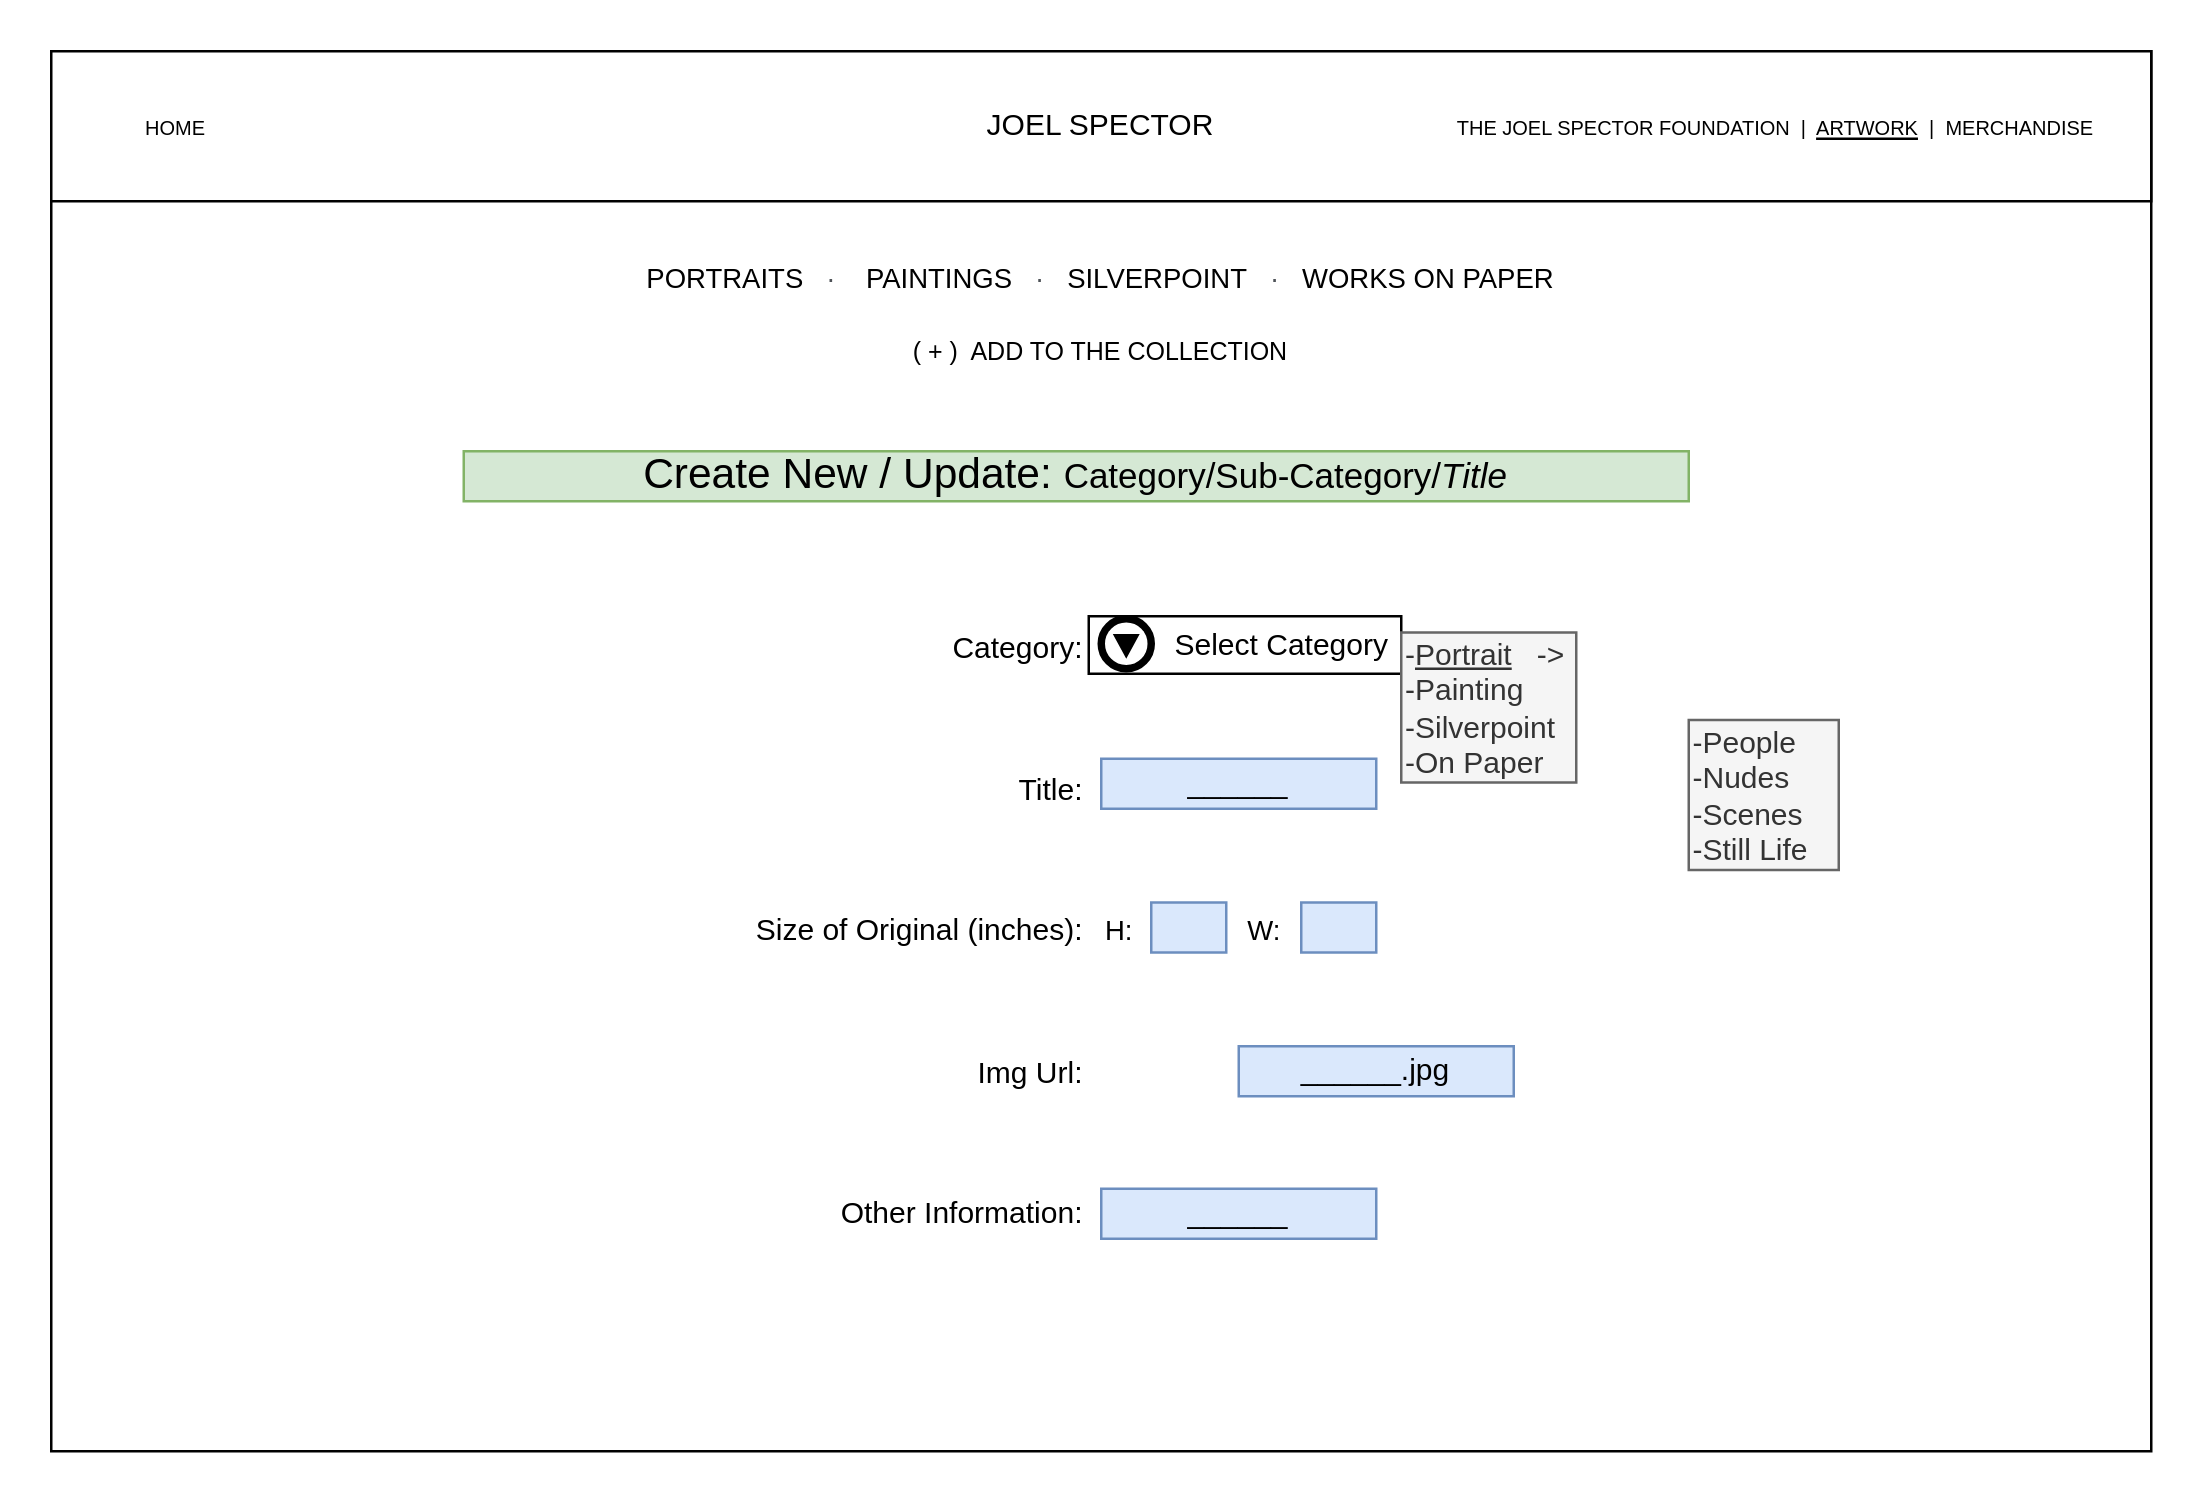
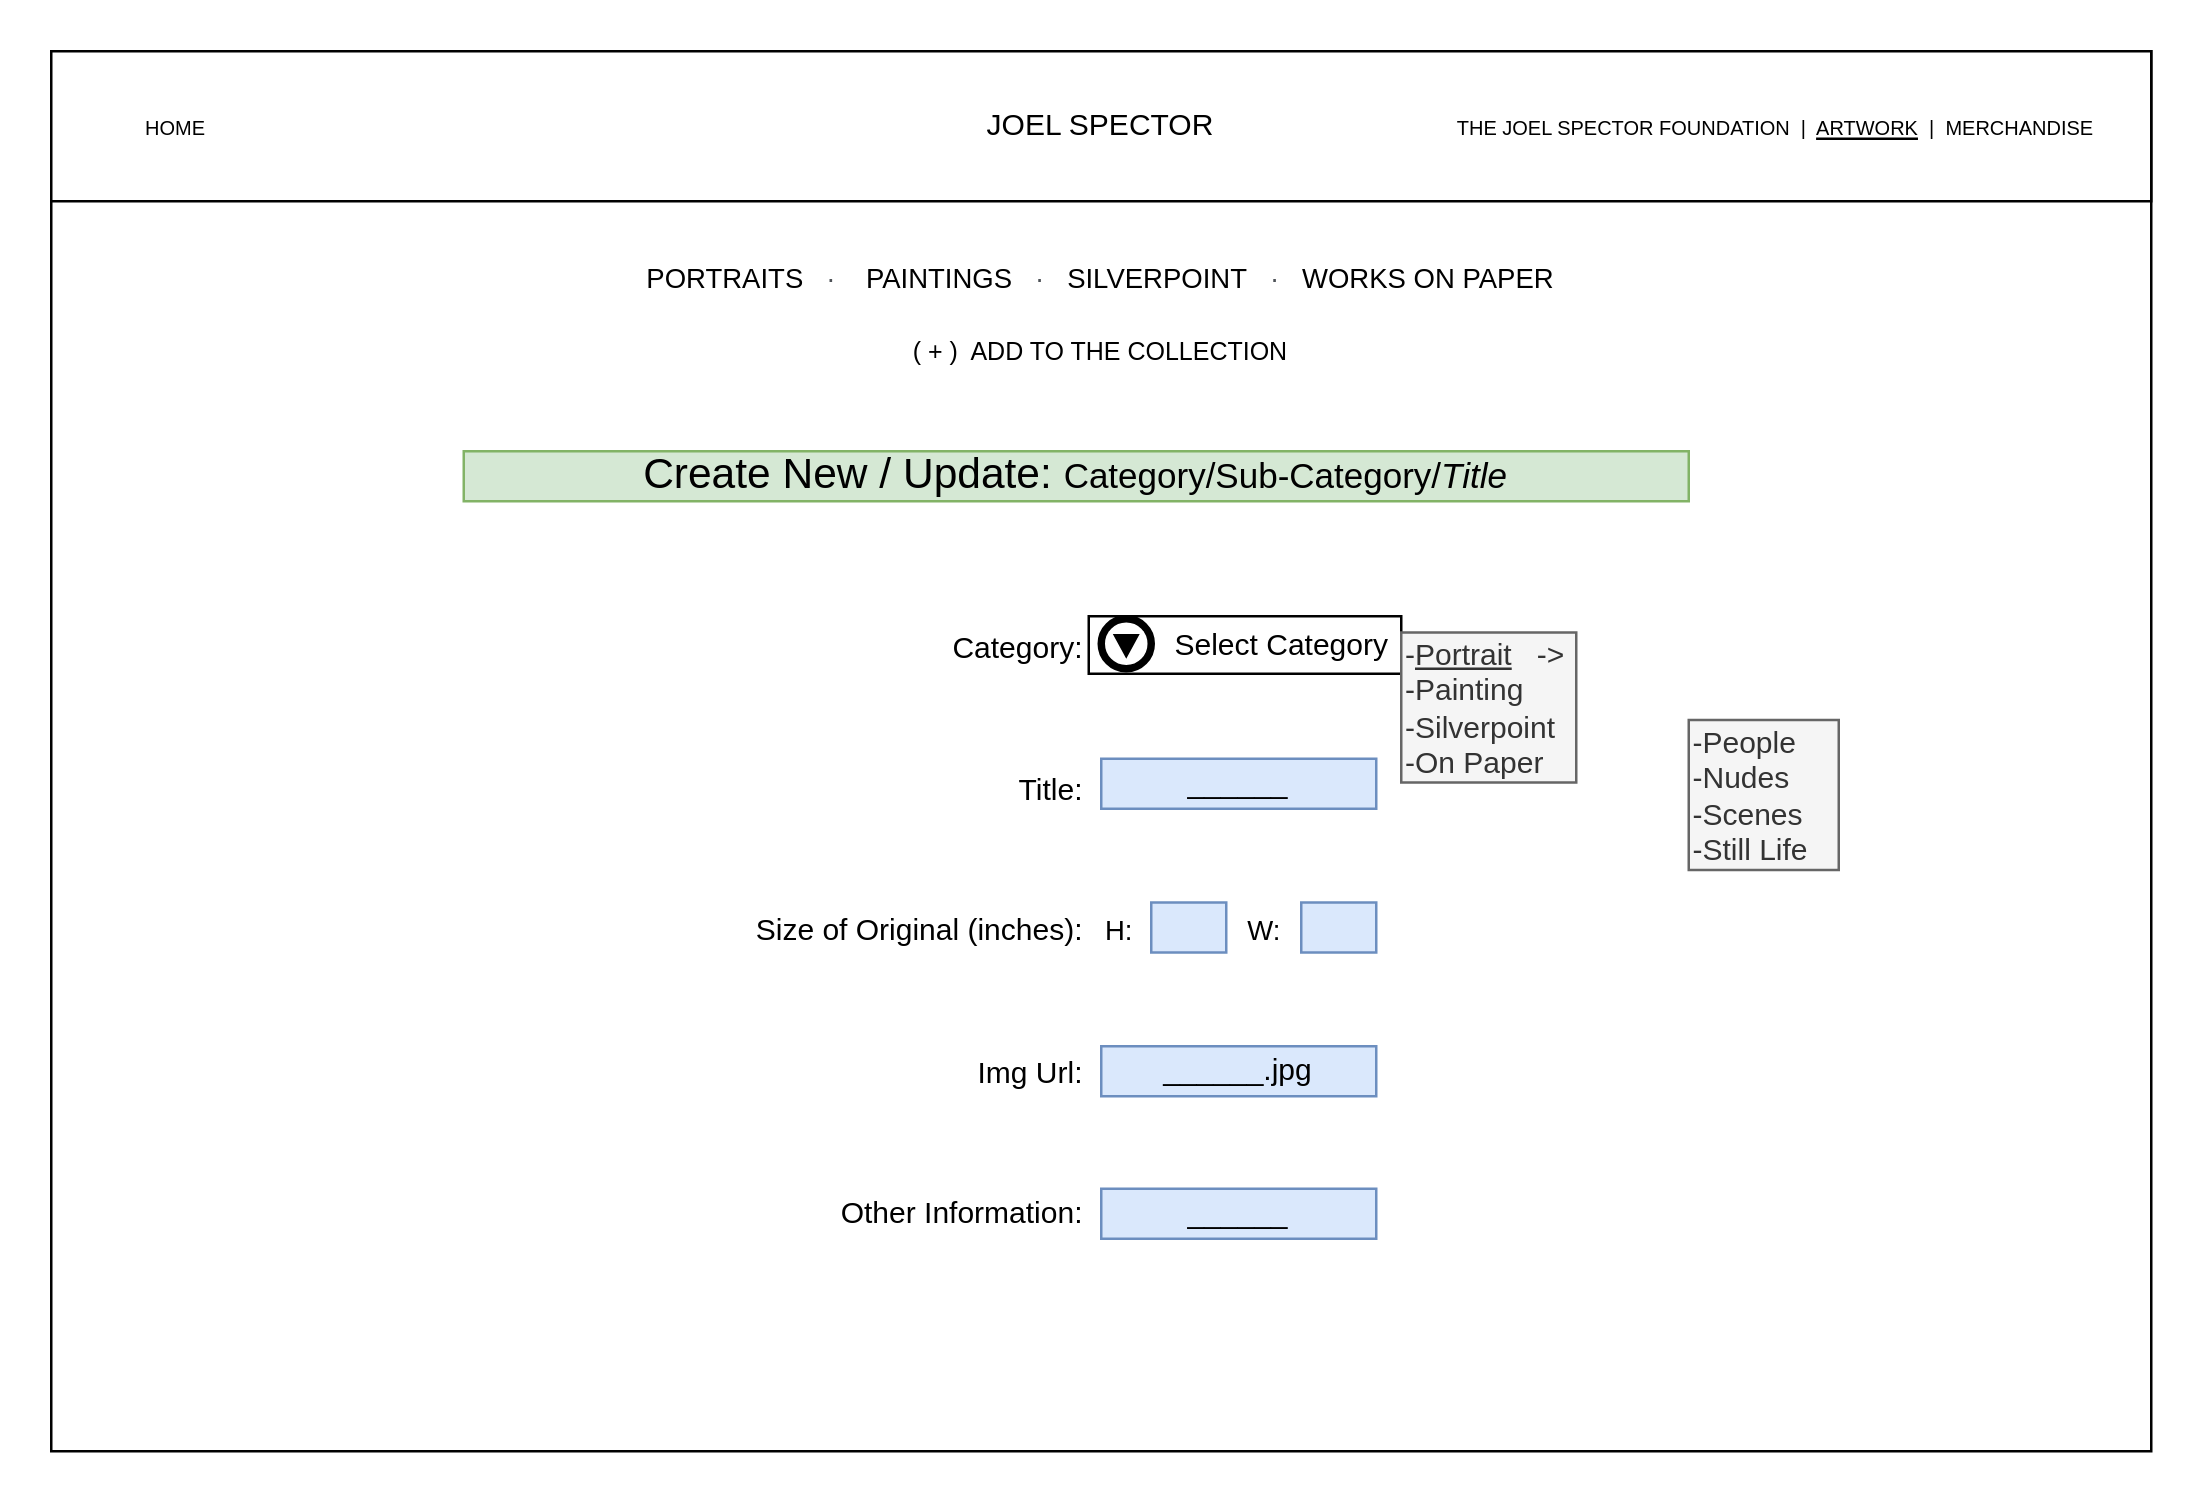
node "______.jpg": moved (1376, 1071) -> (1239, 1071)
